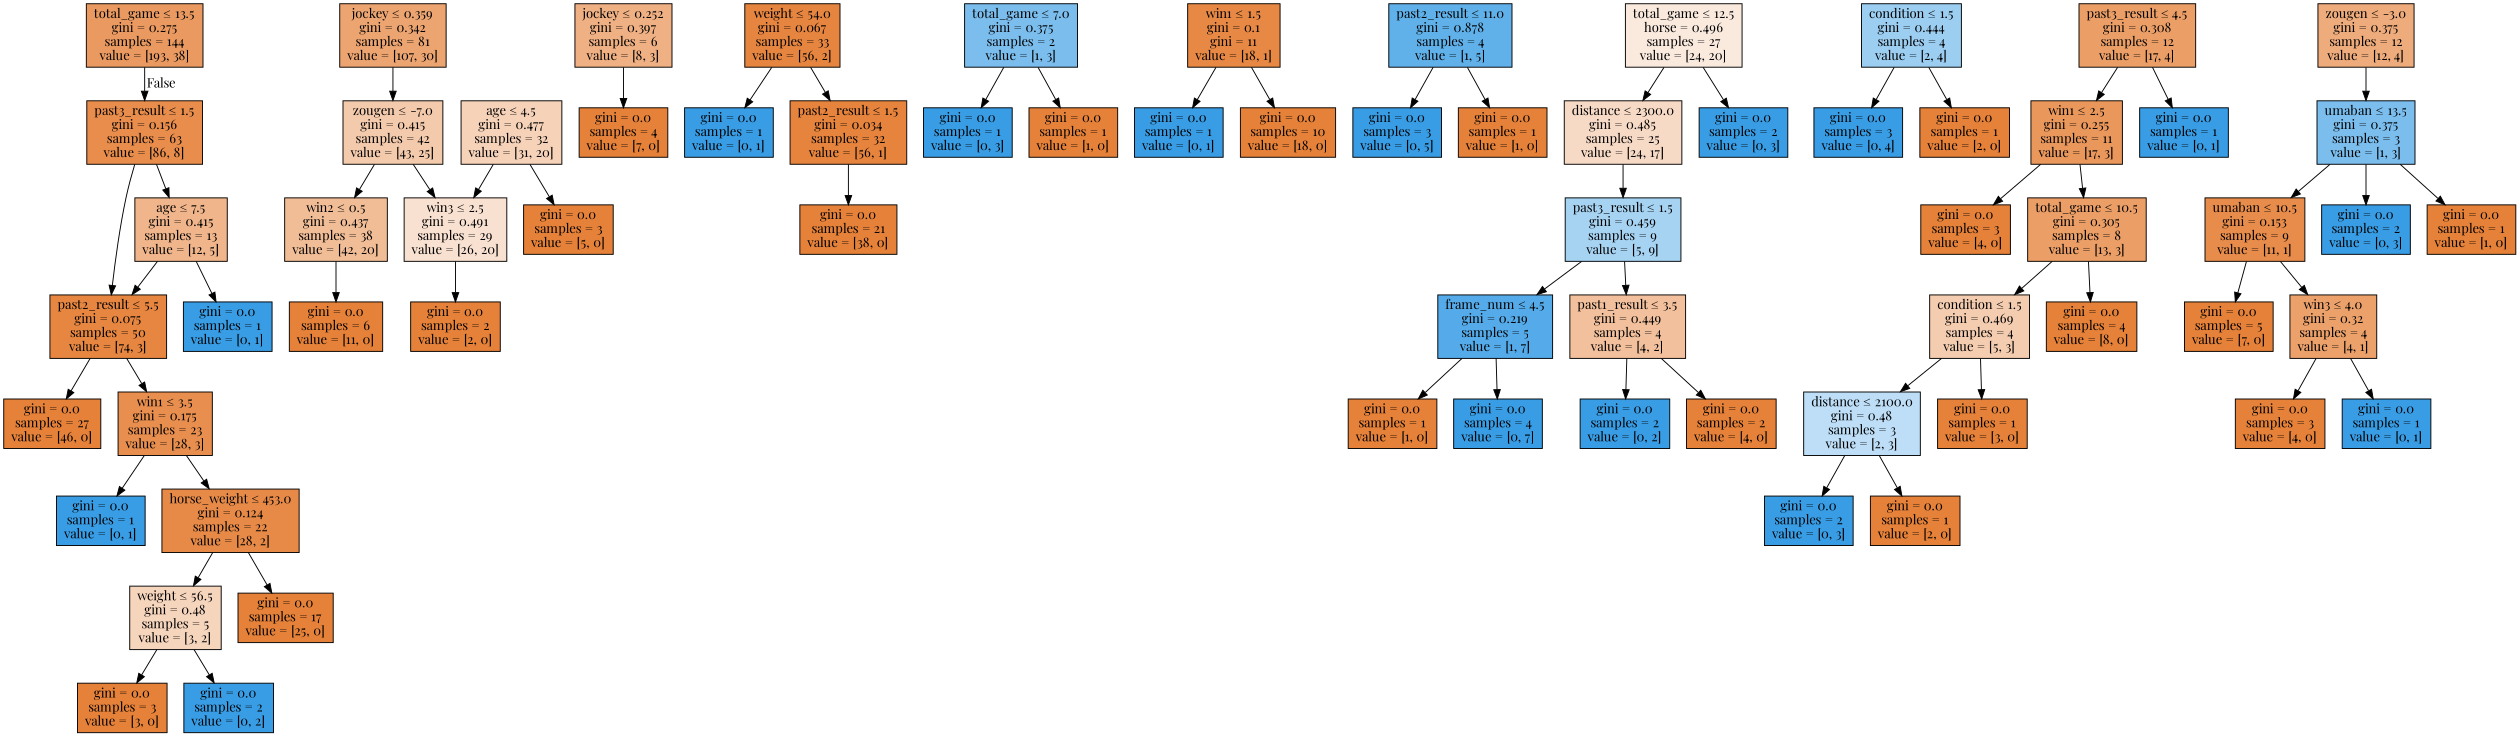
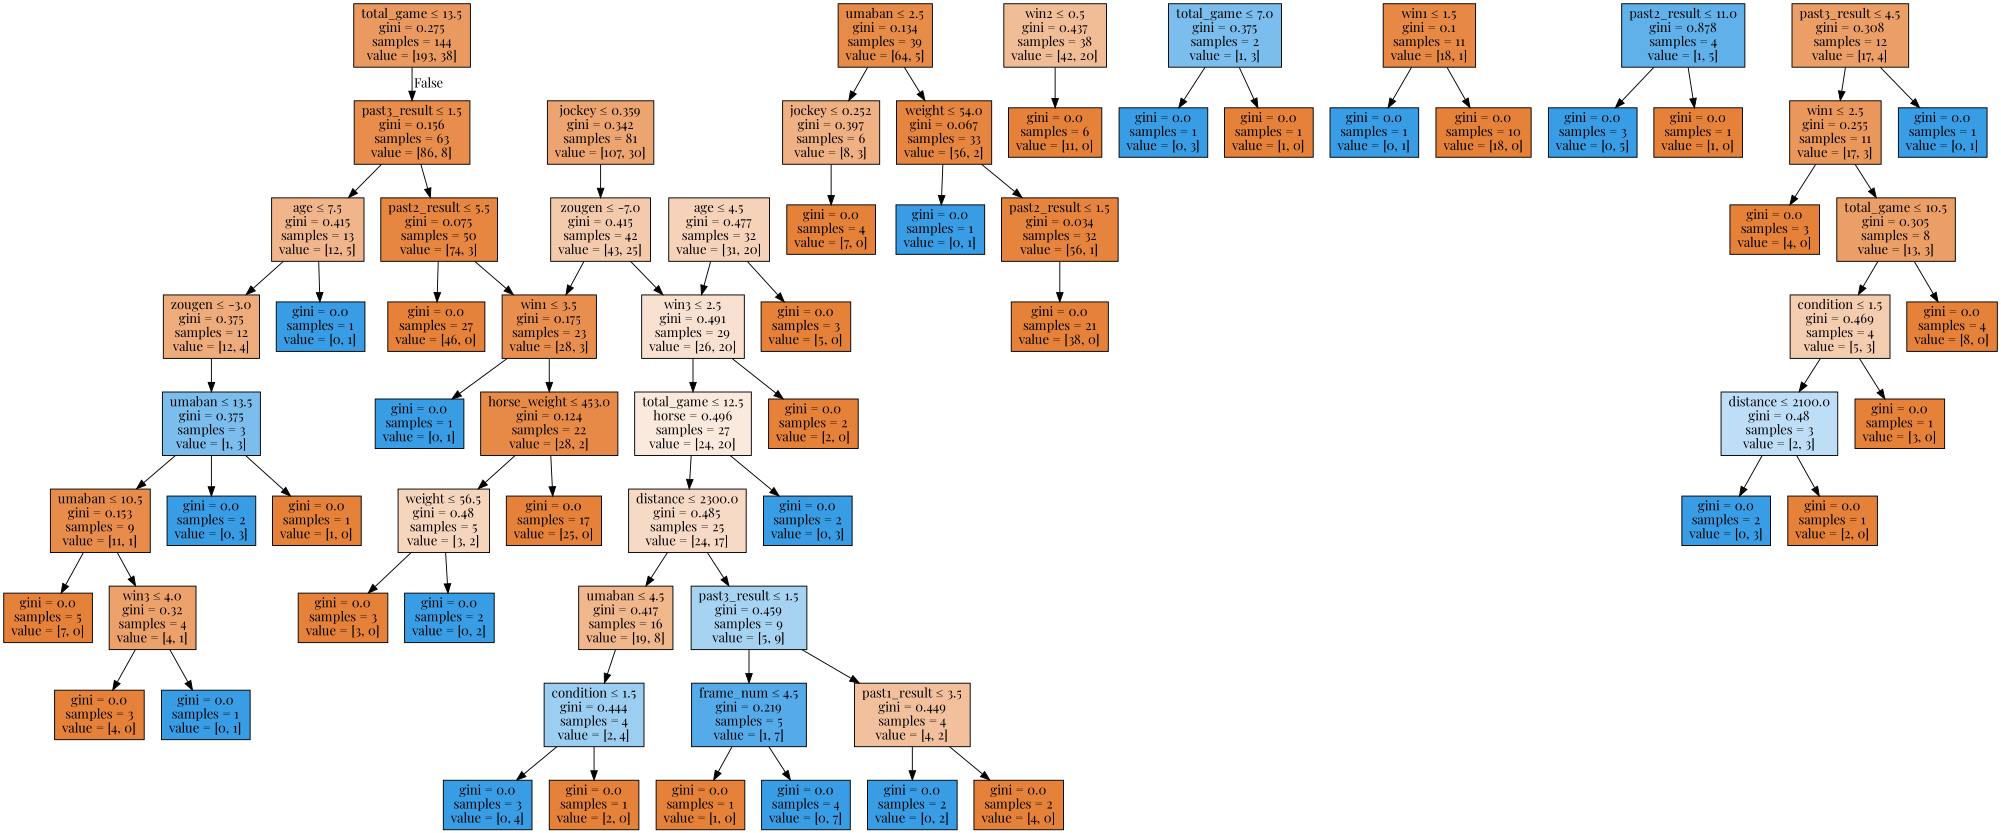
node "umaban ≤ 2.5": added
node "win1 ≤ 1.5": text "gini = 11" -> "samples = 11"
edge "zougen ≤ -7.0" -> "win2 ≤ 0.5": now "zougen ≤ -7.0" -> "win1 ≤ 3.5"
edge "age ≤ 7.5" -> "past2_result ≤ 5.5": now "age ≤ 7.5" -> "zougen ≤ -3.0"
edge "win3 ≤ 2.5" -> "total_game ≤ 12.5": added
node "umaban ≤ 4.5": added
